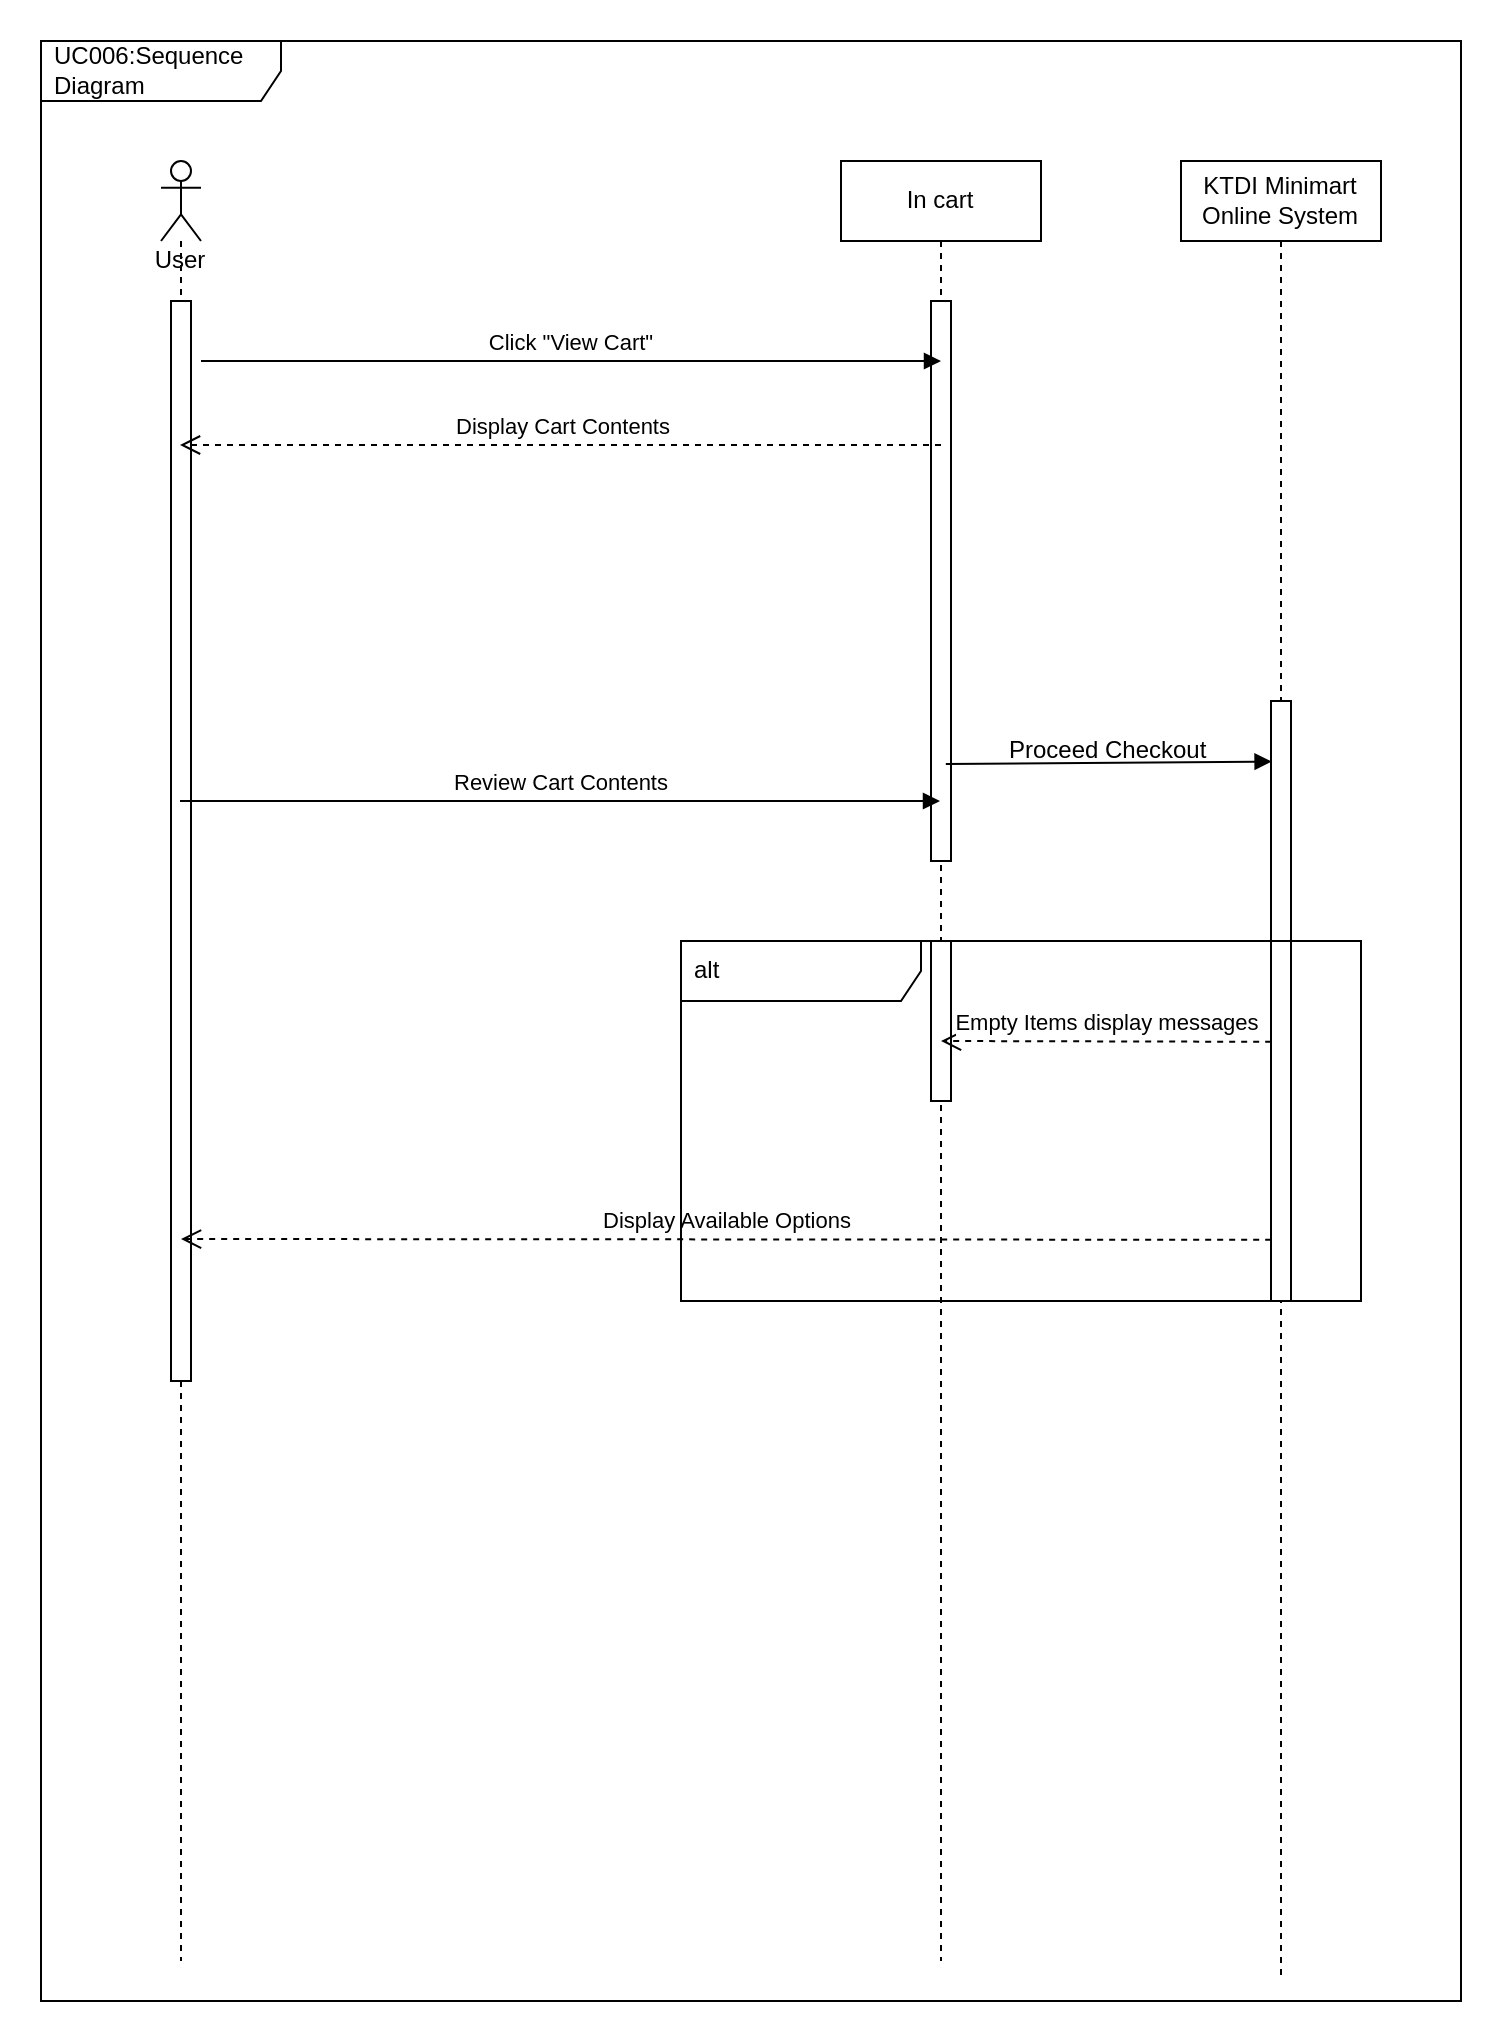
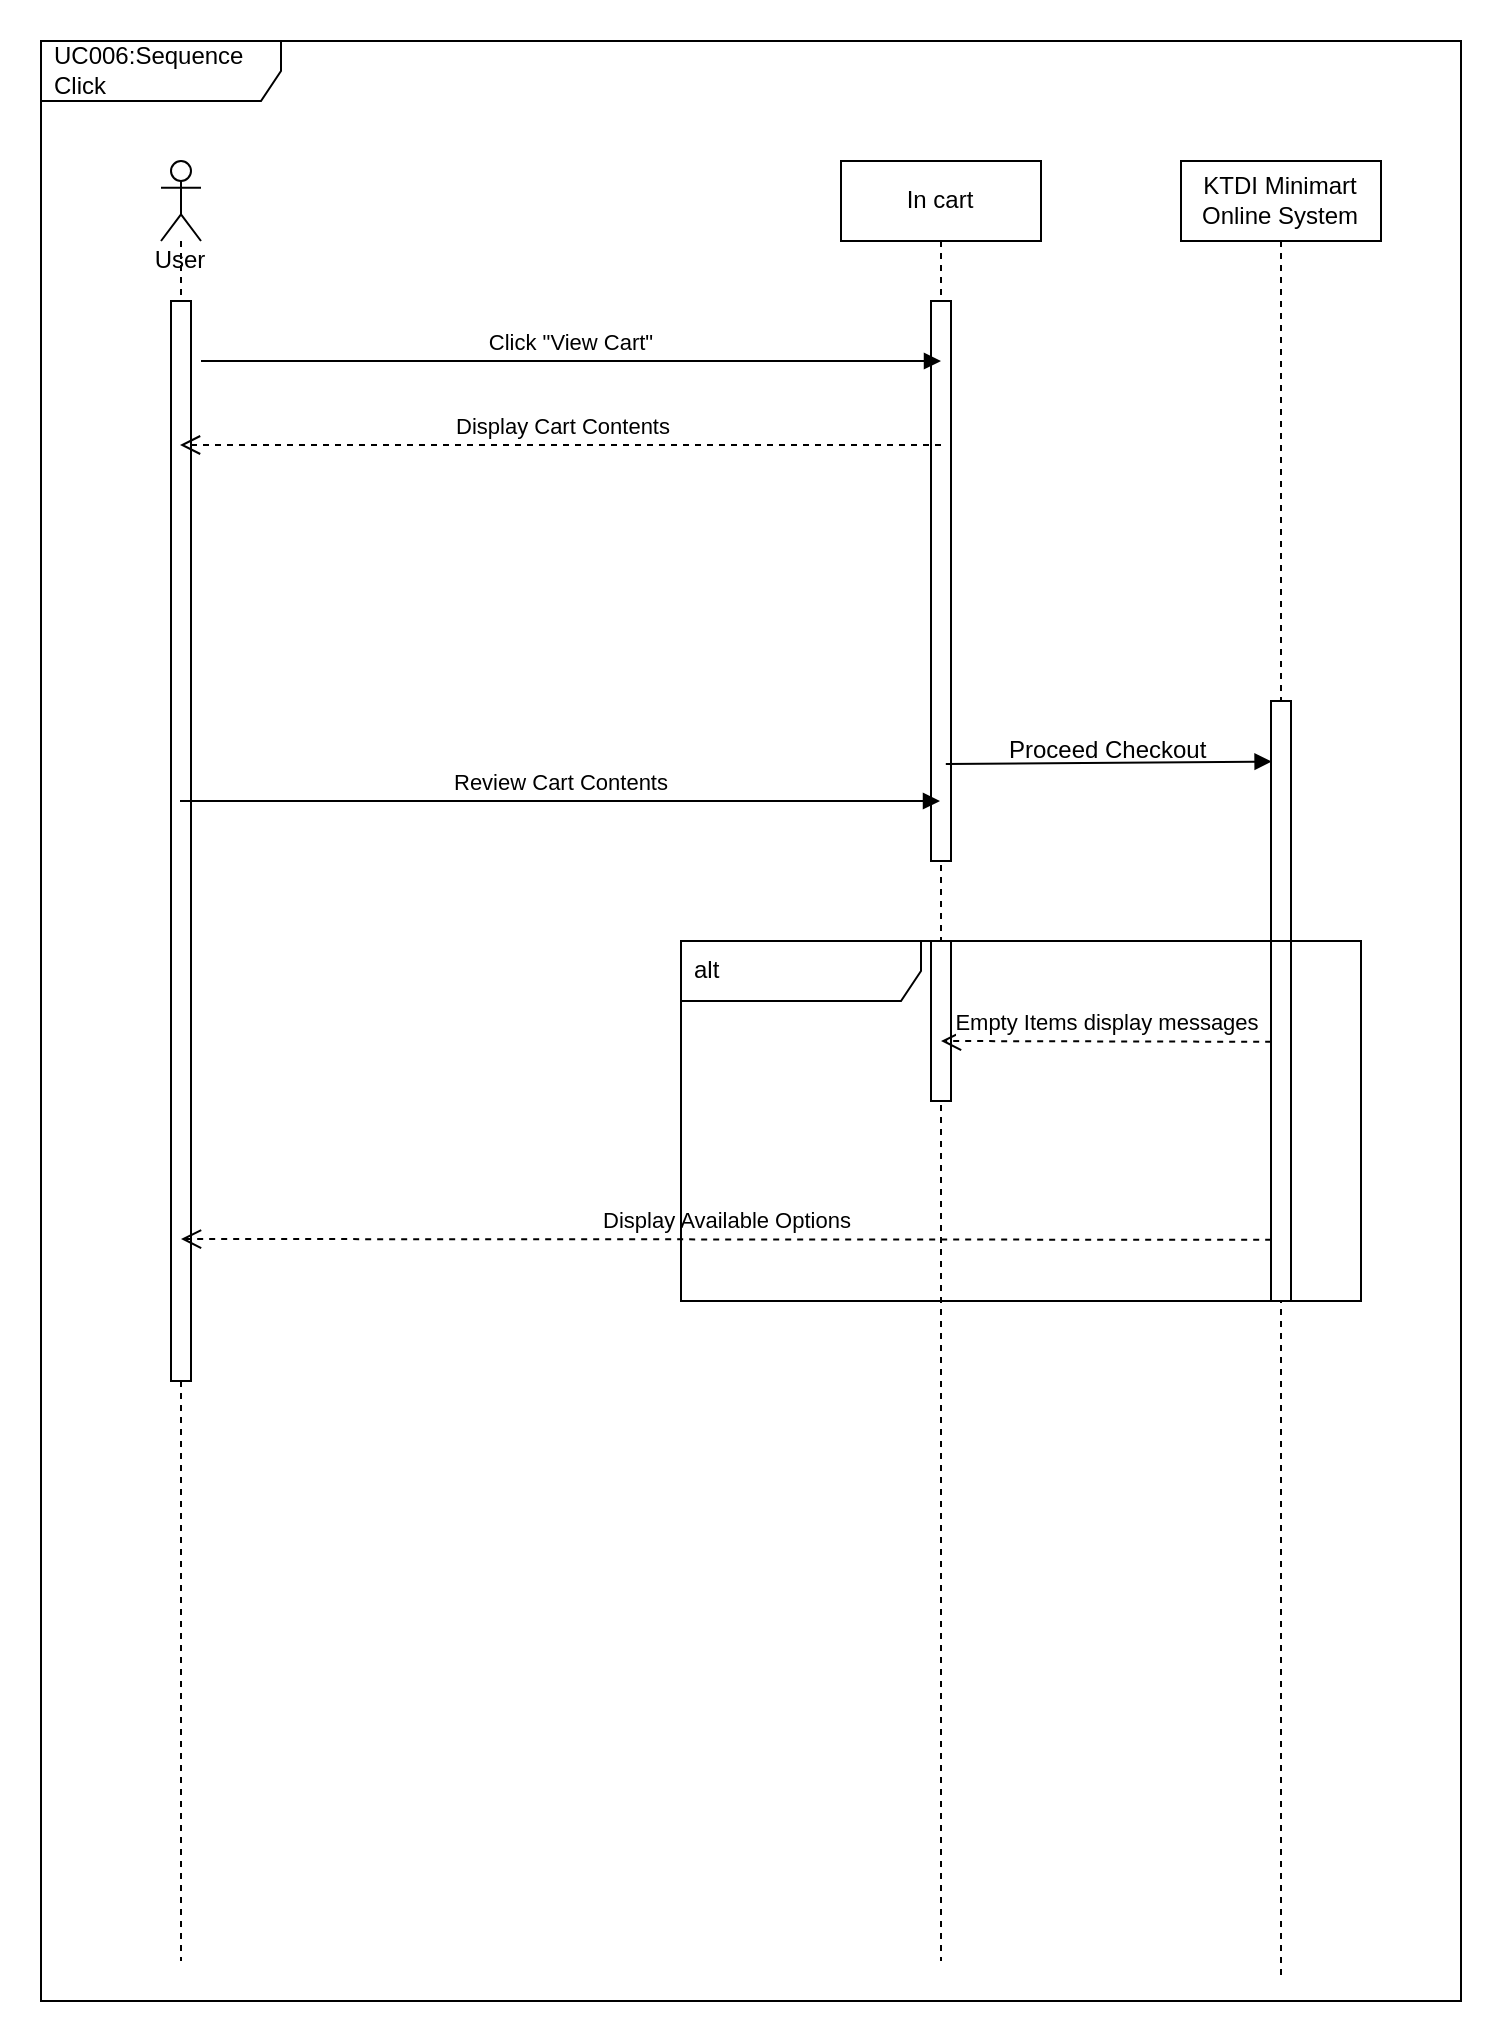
node "UC006:Sequence Diagram": label "UC006:Sequence Diagram" -> "UC006:Sequence Click"
